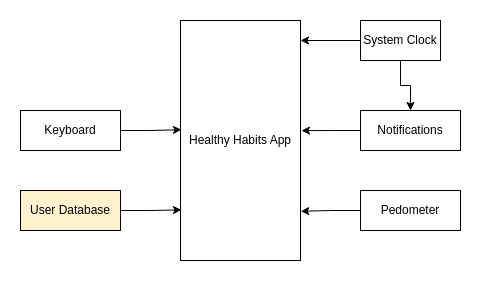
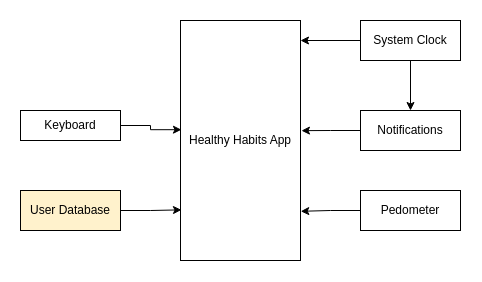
node "System Clock": size 80x40 -> 100x40
node "Keyboard": size 100x40 -> 100x30
